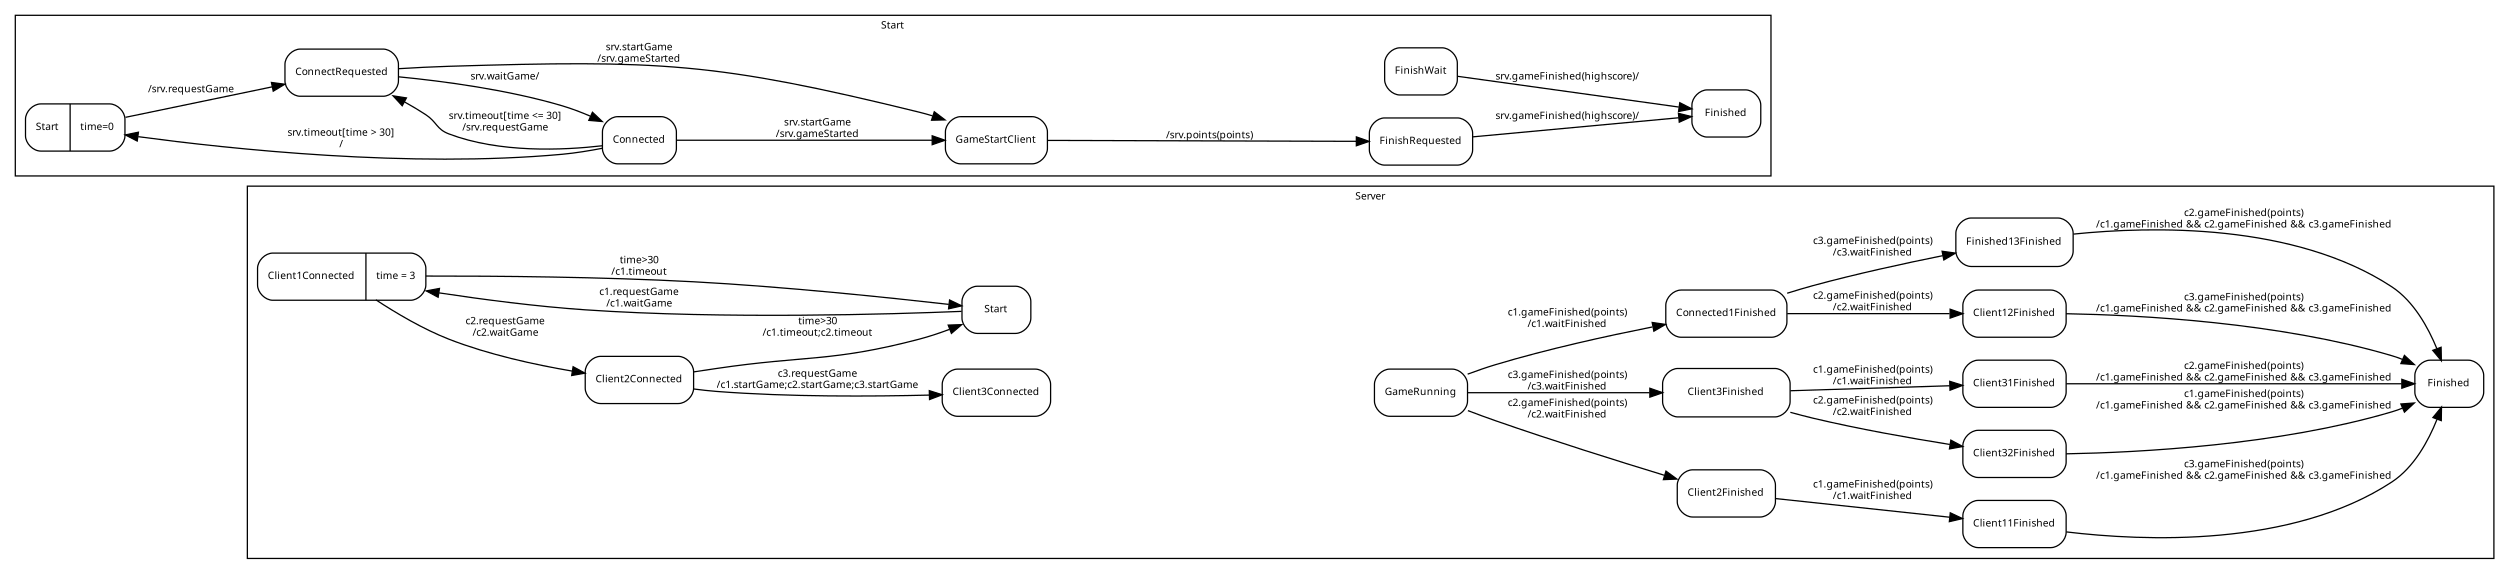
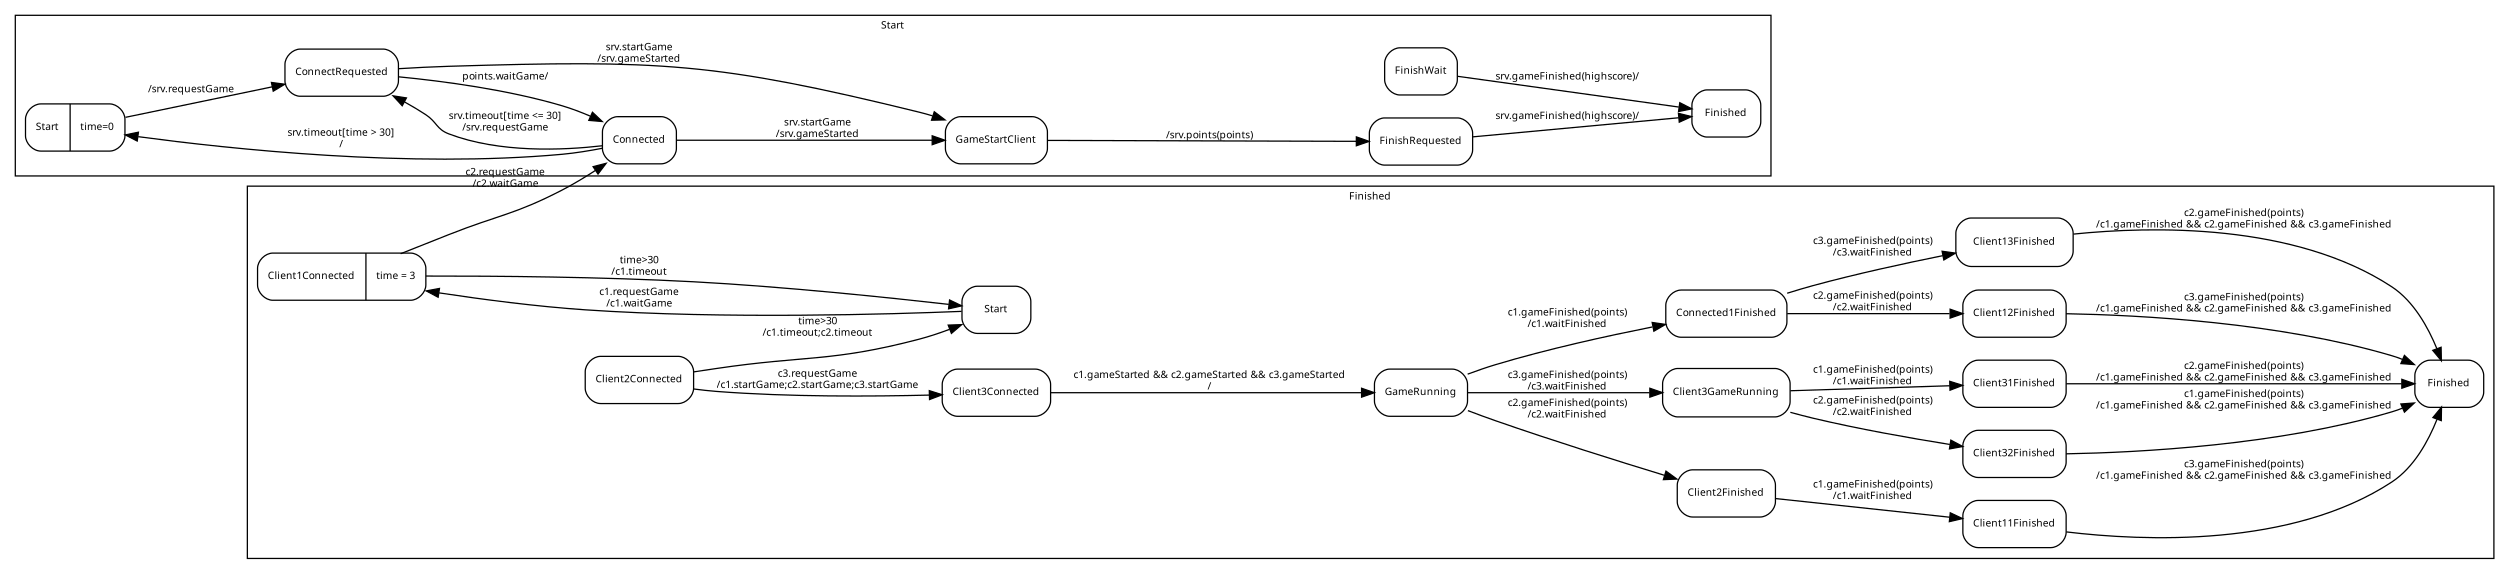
edge "ConnectRequested" -> "Connected": label "srv.waitGame/" -> "points.waitGame/"
cluster "Server": label "Server" -> "Finished"
node "Finished13Finished": label "Finished13Finished" -> "Client13Finished"
edge "Client1Connected" -> "Client2Connected": now "Client1Connected" -> "Connected"
edge "Client3Connected" -> "GameRunning": added, label "c1.gameStarted && c2.gameStarted && c3.gameStarted /"
node "Client3Finished": label "Client3Finished" -> "Client3GameRunning"
